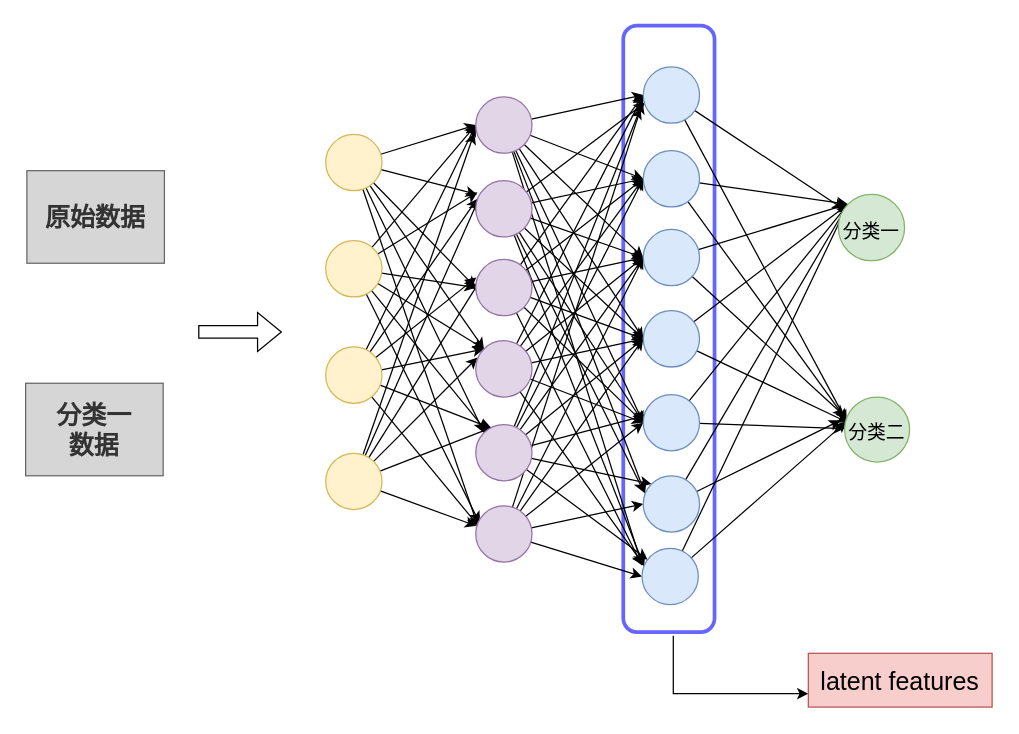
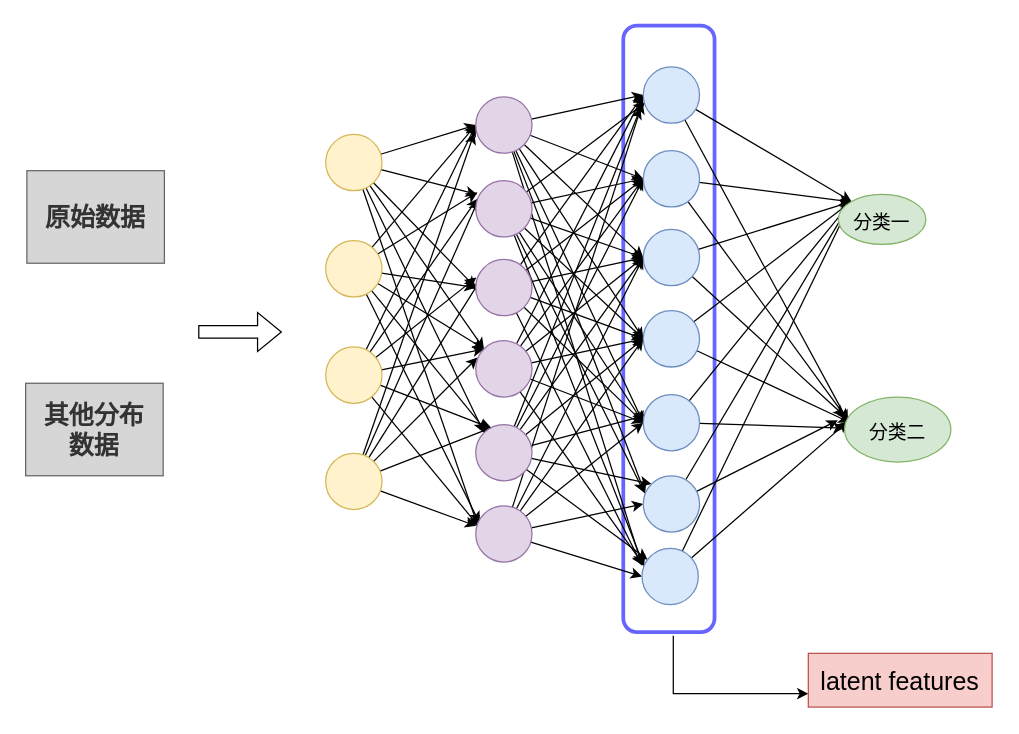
node "分类一": size 66x66 -> 88x50
node "分类一 数据": label "分类一 数据" -> "其他分布 数据"
node "分类二": size 65x65 -> 106x65
